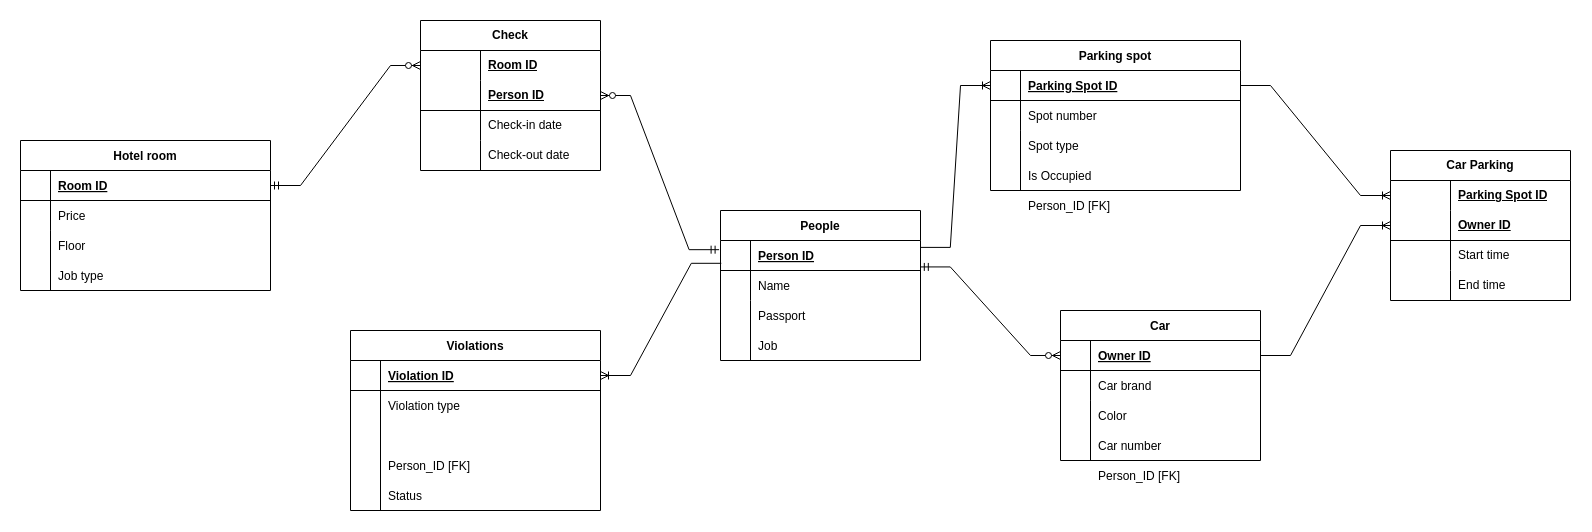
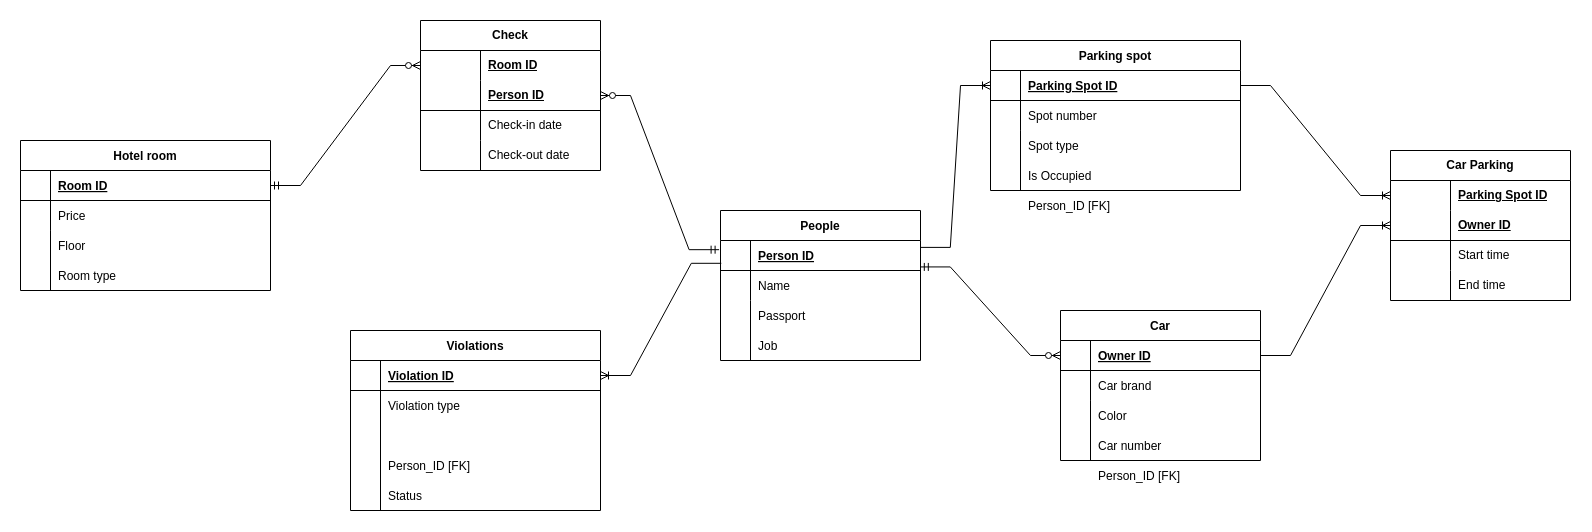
node "Job type": label "Job type" -> "Room type"
